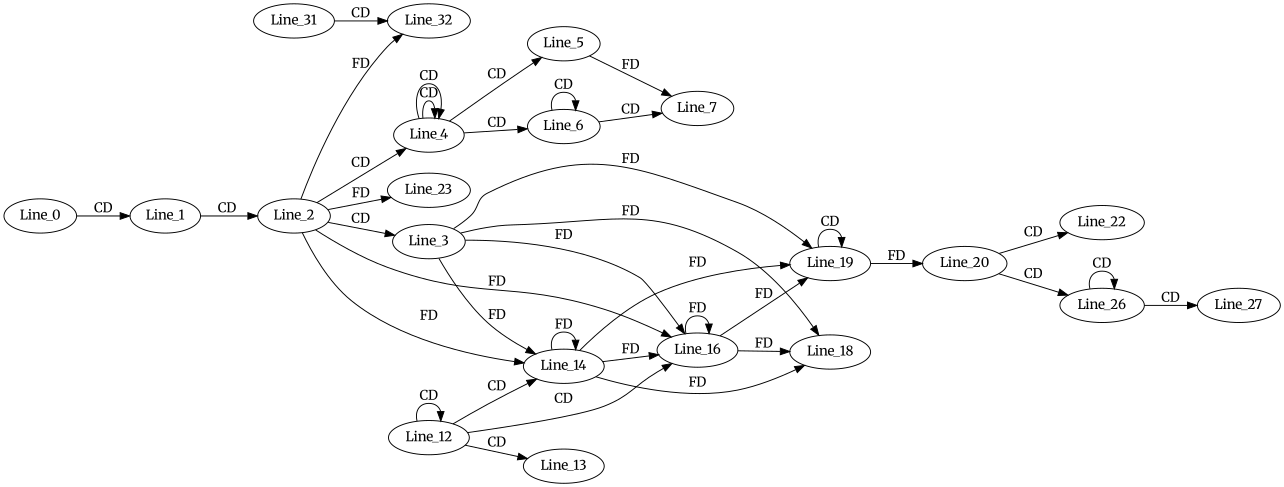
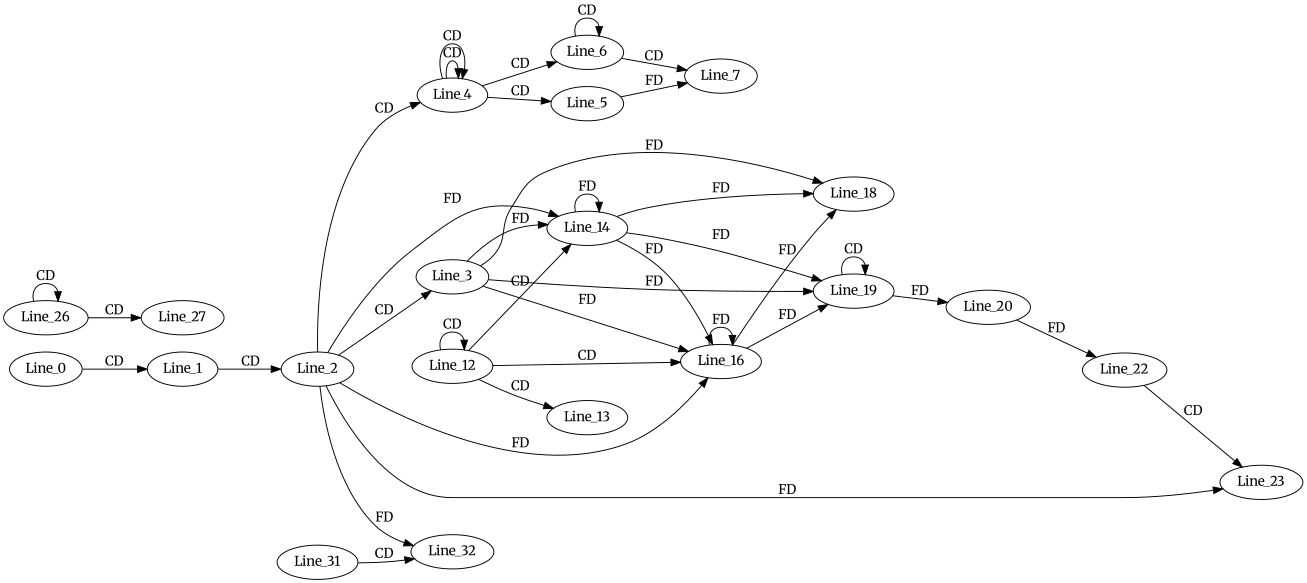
edge "Line_20" -> "Line_22": label "CD" -> "FD"
edge "Line_20" -> "Line_26": removed, label "CD"
edge "Line_22" -> "Line_23": added, label "CD"
